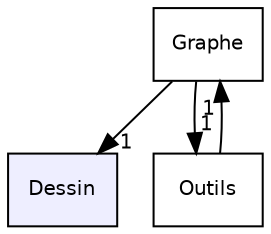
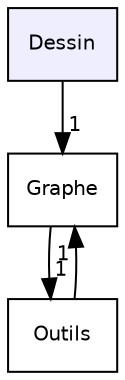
edge "Graphe" -> "Dessin": reversed
